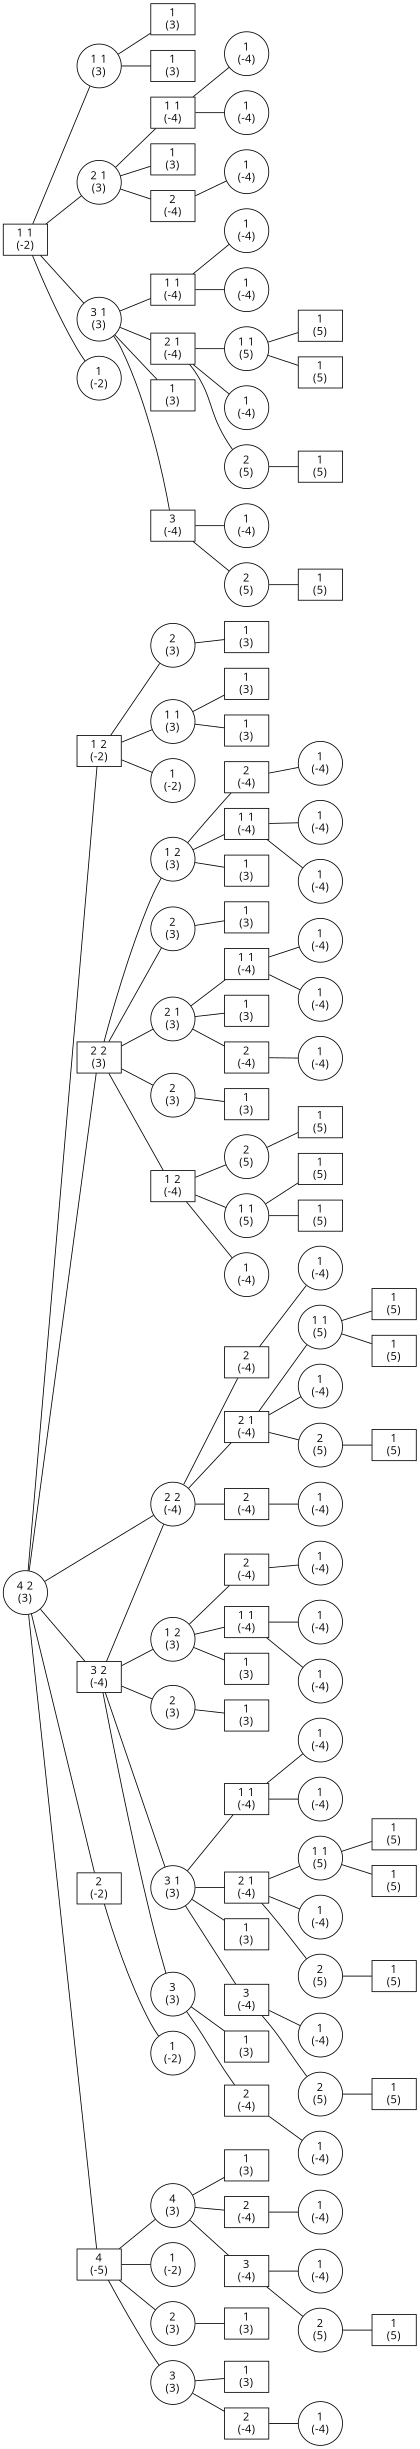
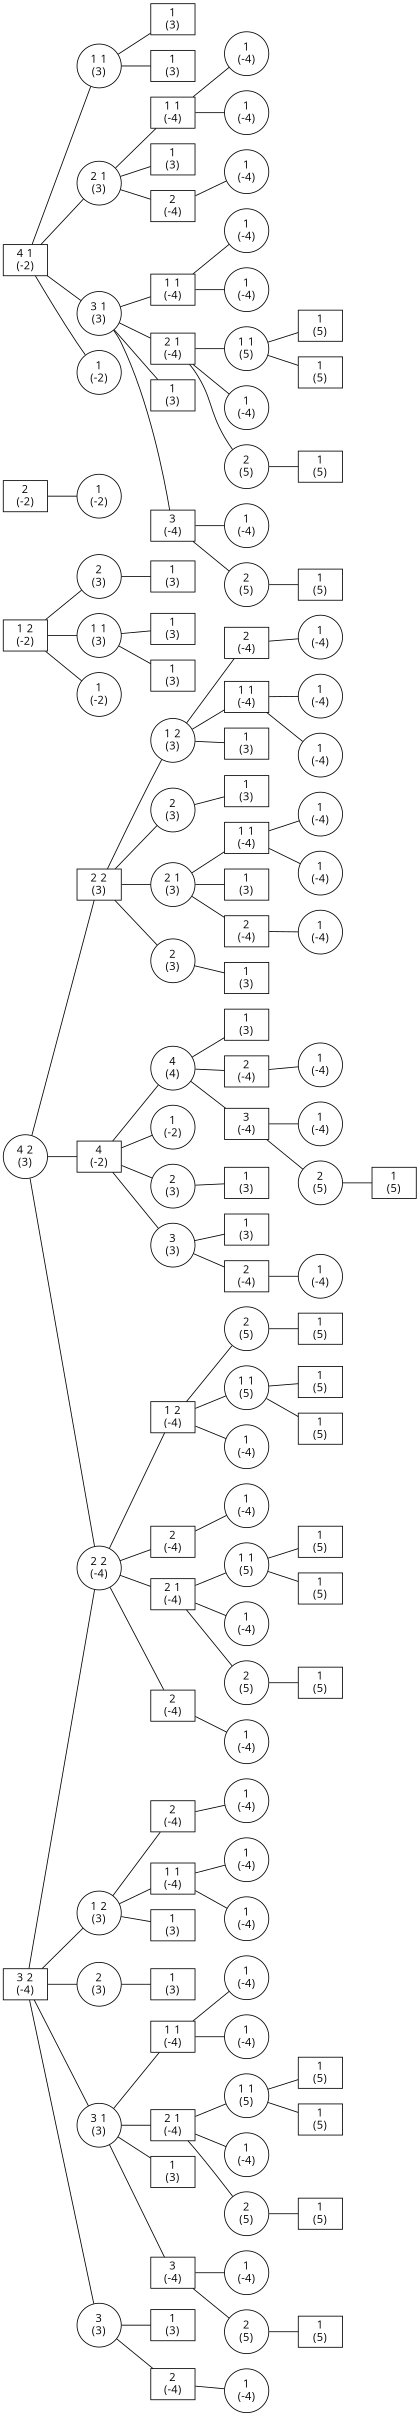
node "1 1 (-2)": label "1 1 (-2)" -> "4 1 (-2)"
edge "2 2 (3)" -- "1 2 (-4)": now "2 2 (-4)" -- "1 2 (-4)"
edge "1 2 (-2)" -- "4 2 (3)": removed
edge "4 2 (3)" -- "3 2 (-4)": removed
edge "4 2 (3)" -- "2 (-2)": removed
node "4 (3)": label "4 (3)" -> "4 (4)"
node "4 (-5)": label "4 (-5)" -> "4 (-2)"
